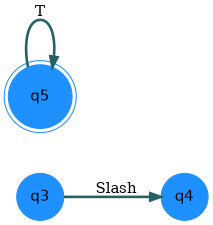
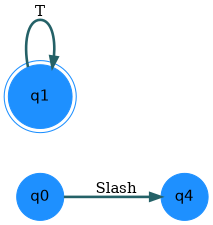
node "q5": label "q5" -> "q1"
node "q3": label "q3" -> "q0"
